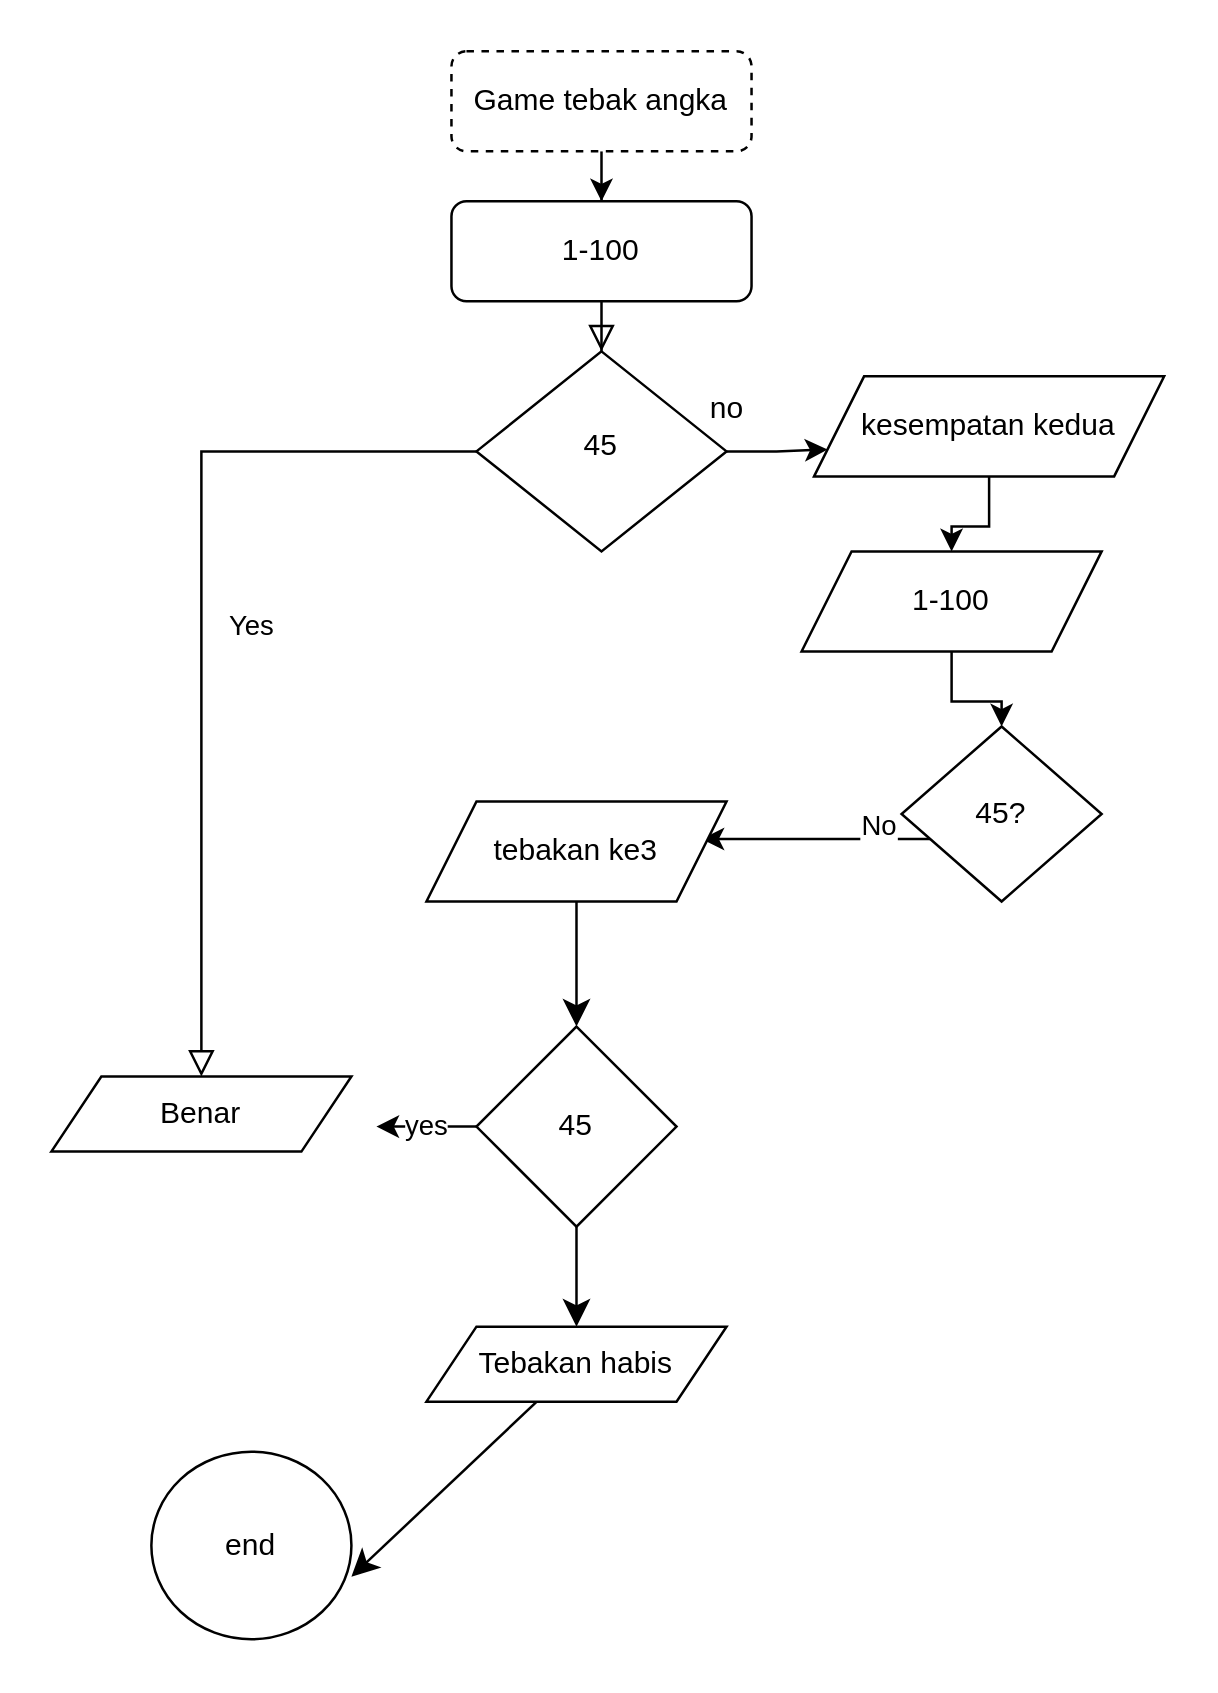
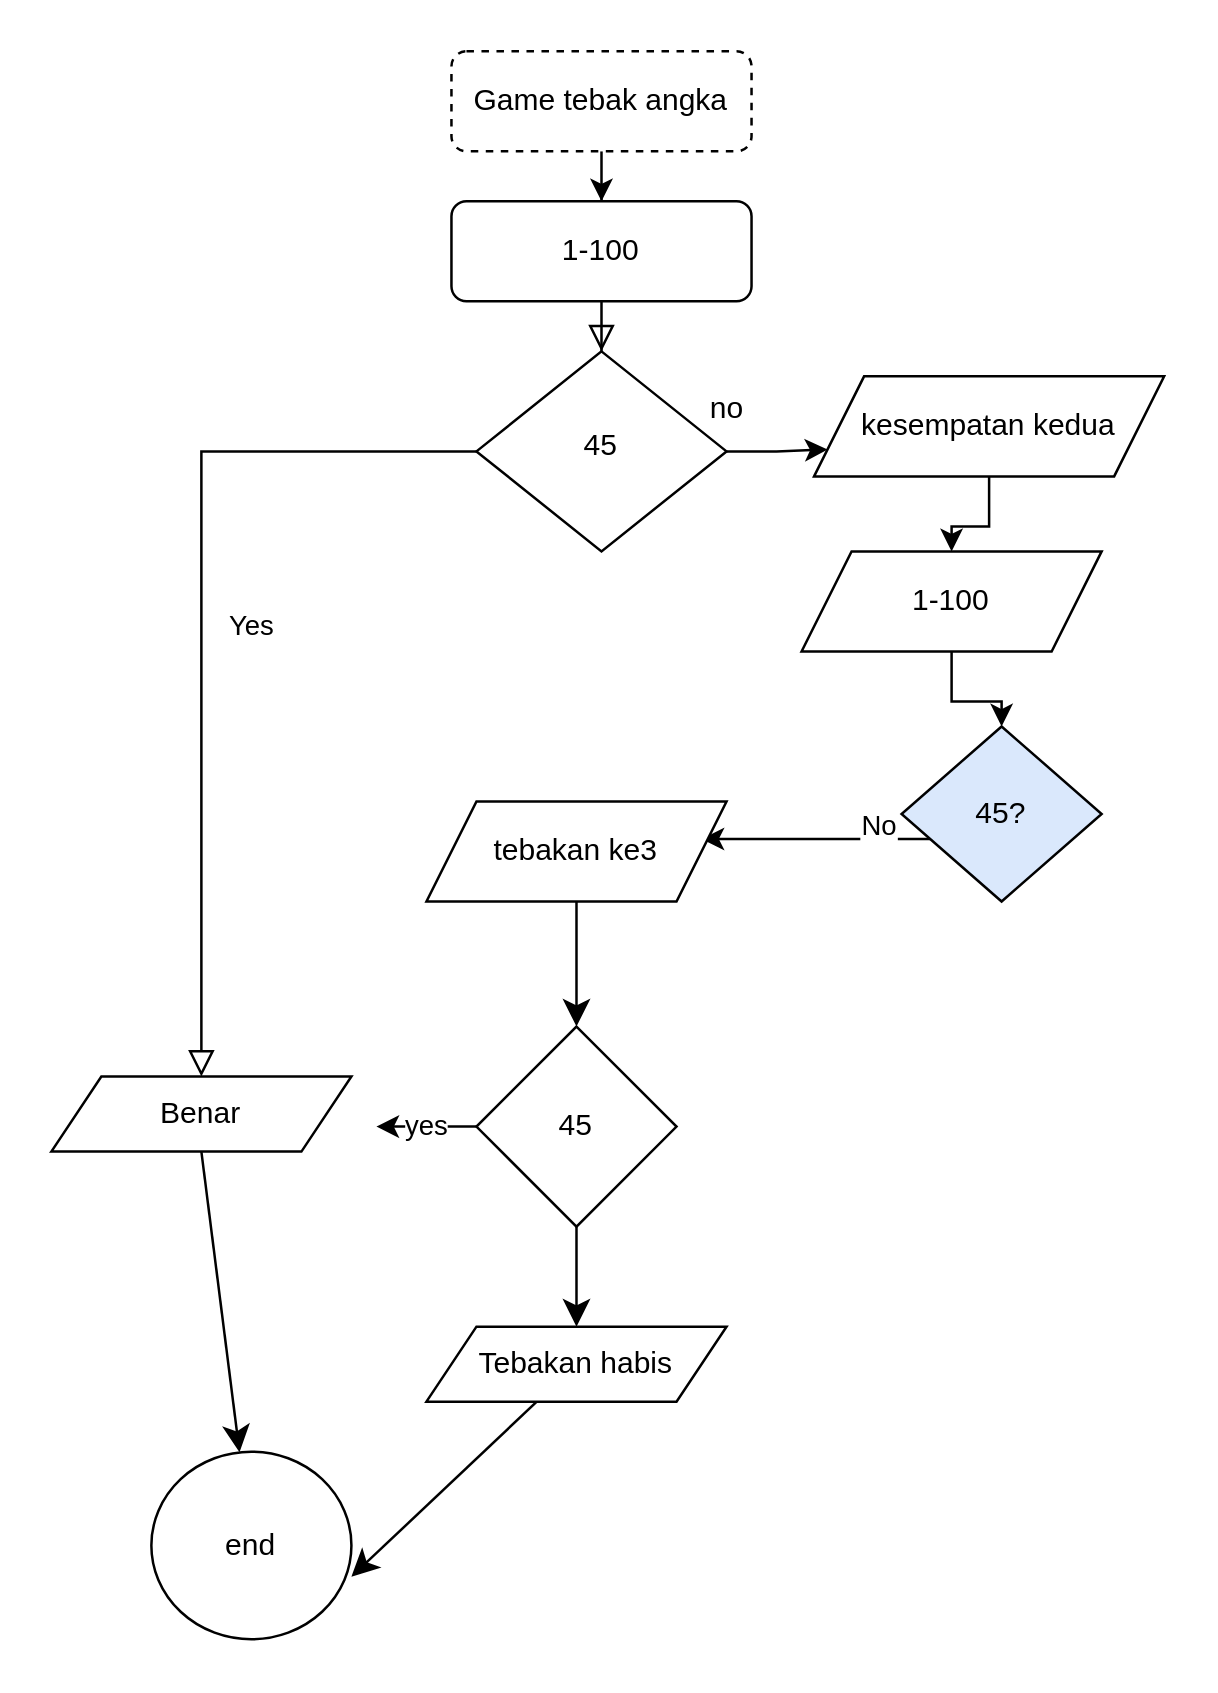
node "45?": fillcolor #ffffff -> #dae8fc
edge "Benar" -> "end": added
